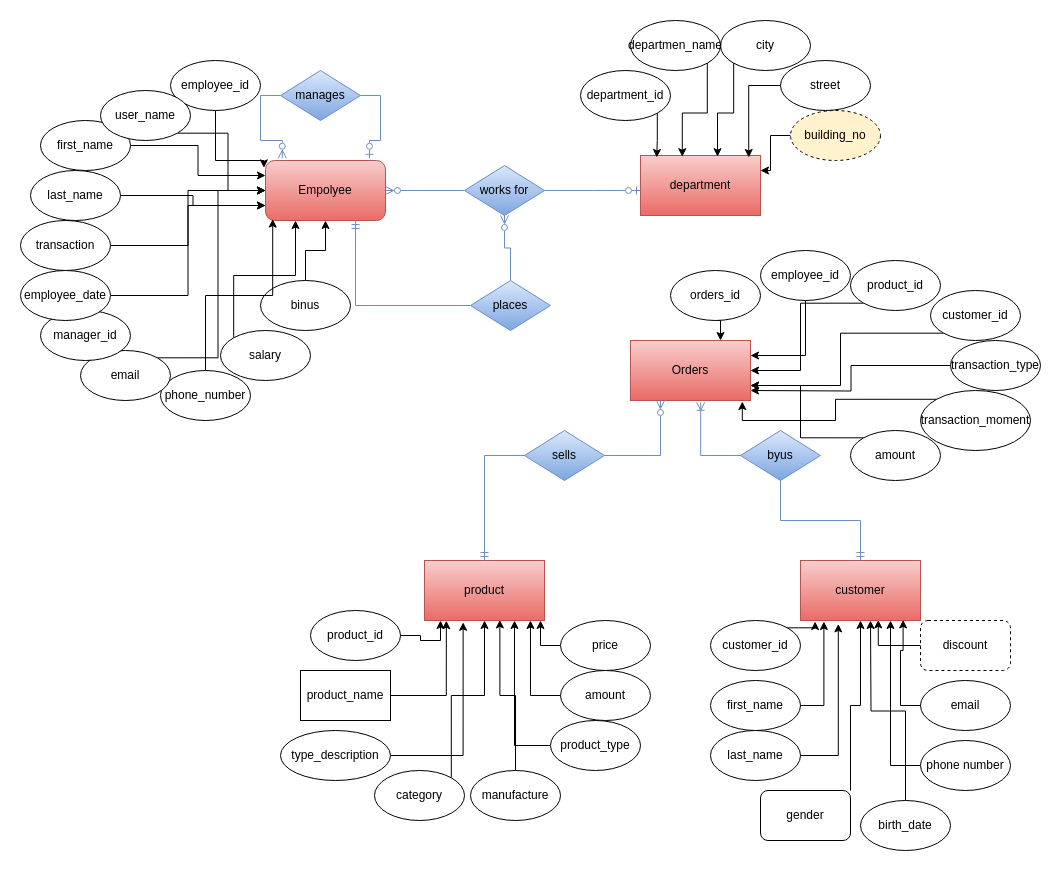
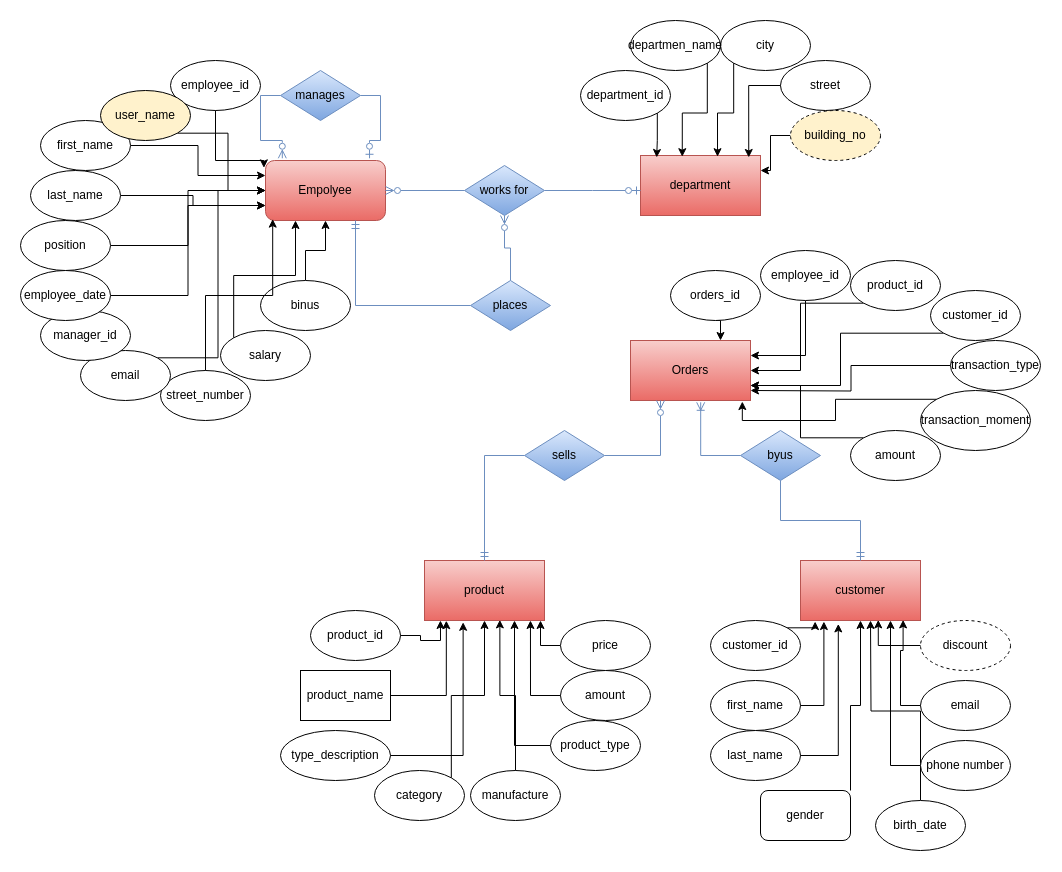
node "user_name": fillcolor #ffffff -> #fff2cc
node "transaction": label "transaction" -> "position"
node "phone_number": label "phone_number" -> "street_number"
node "discount": shape rounded rectangle -> ellipse
node "birth_date": moved (906, 826) -> (921, 826)
